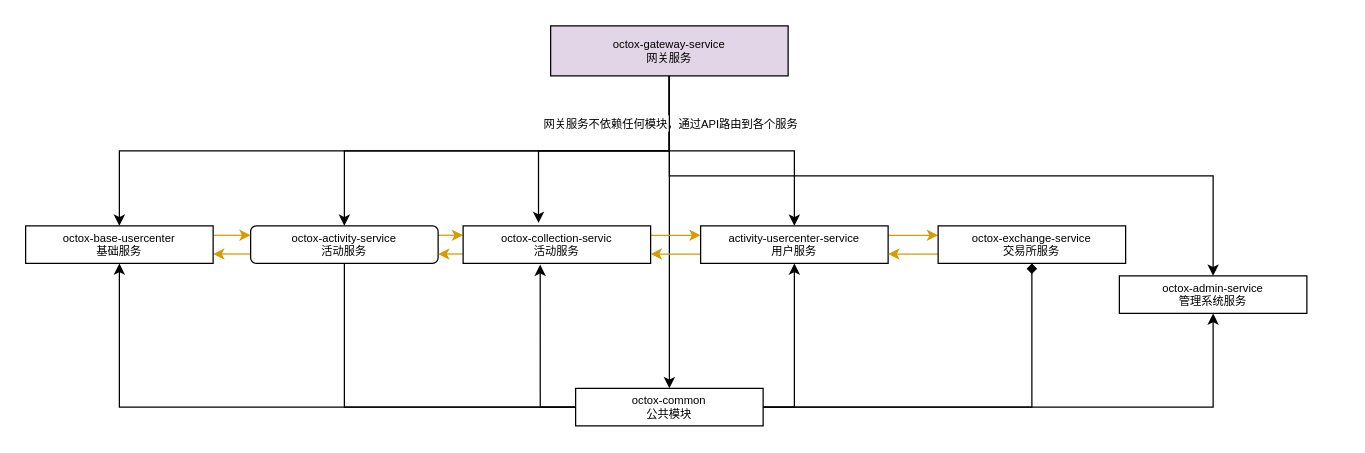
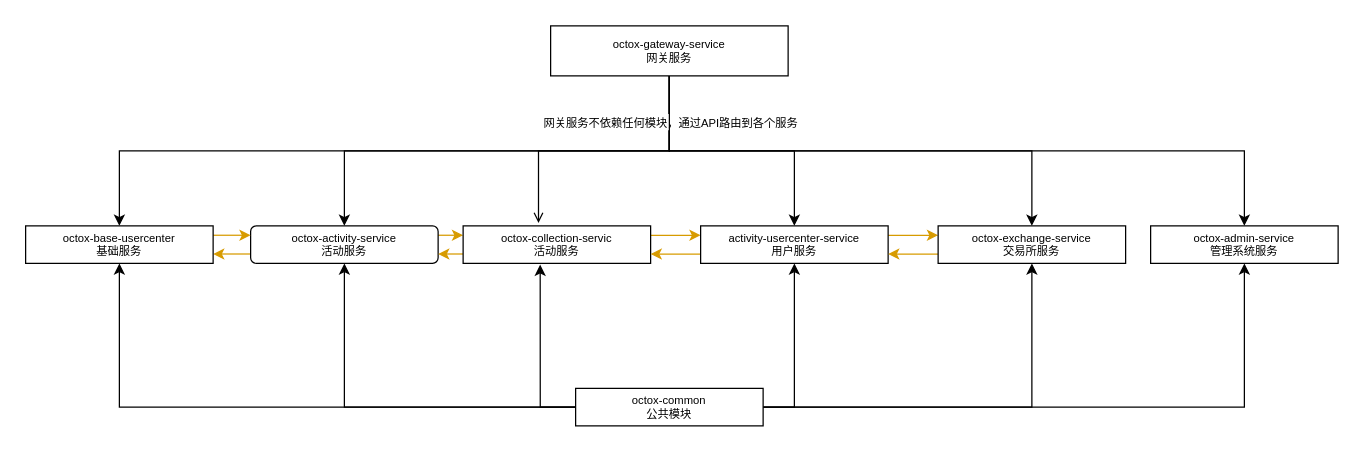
node "octox-gateway-service 网关服务": fillcolor #e1d5e7 -> #ffffff
edge "octox-gateway-service 网关服务" -> "octox-collection-servic 活动服务": arrowhead classic -> open
edge "octox-activity-service 活动服务" -- "octox-common 公共模块": arrowhead none -> classic
edge "octox-common 公共模块" -> "octox-exchange-service 交易所服务": arrowhead diamond -> classic
edge "octox-gateway-service 网关服务" -> "octox-common 公共模块": now "octox-gateway-service 网关服务" -> "octox-exchange-service 交易所服务"
node "octox-admin-service 管理系统服务": moved (1213, 294) -> (1244, 244)
